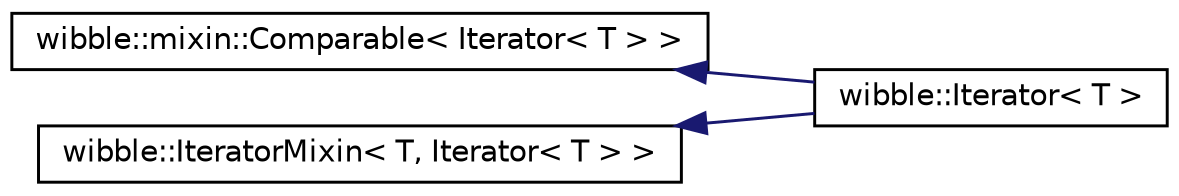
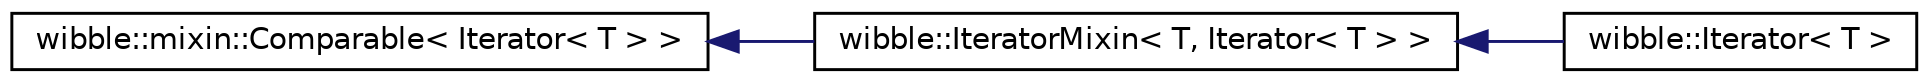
edge "wibble::Iterator< T >" -> "wibble::mixin::Comparable< Iterator< T > >": now "wibble::IteratorMixin< T, Iterator< T > >" -> "wibble::mixin::Comparable< Iterator< T > >"
